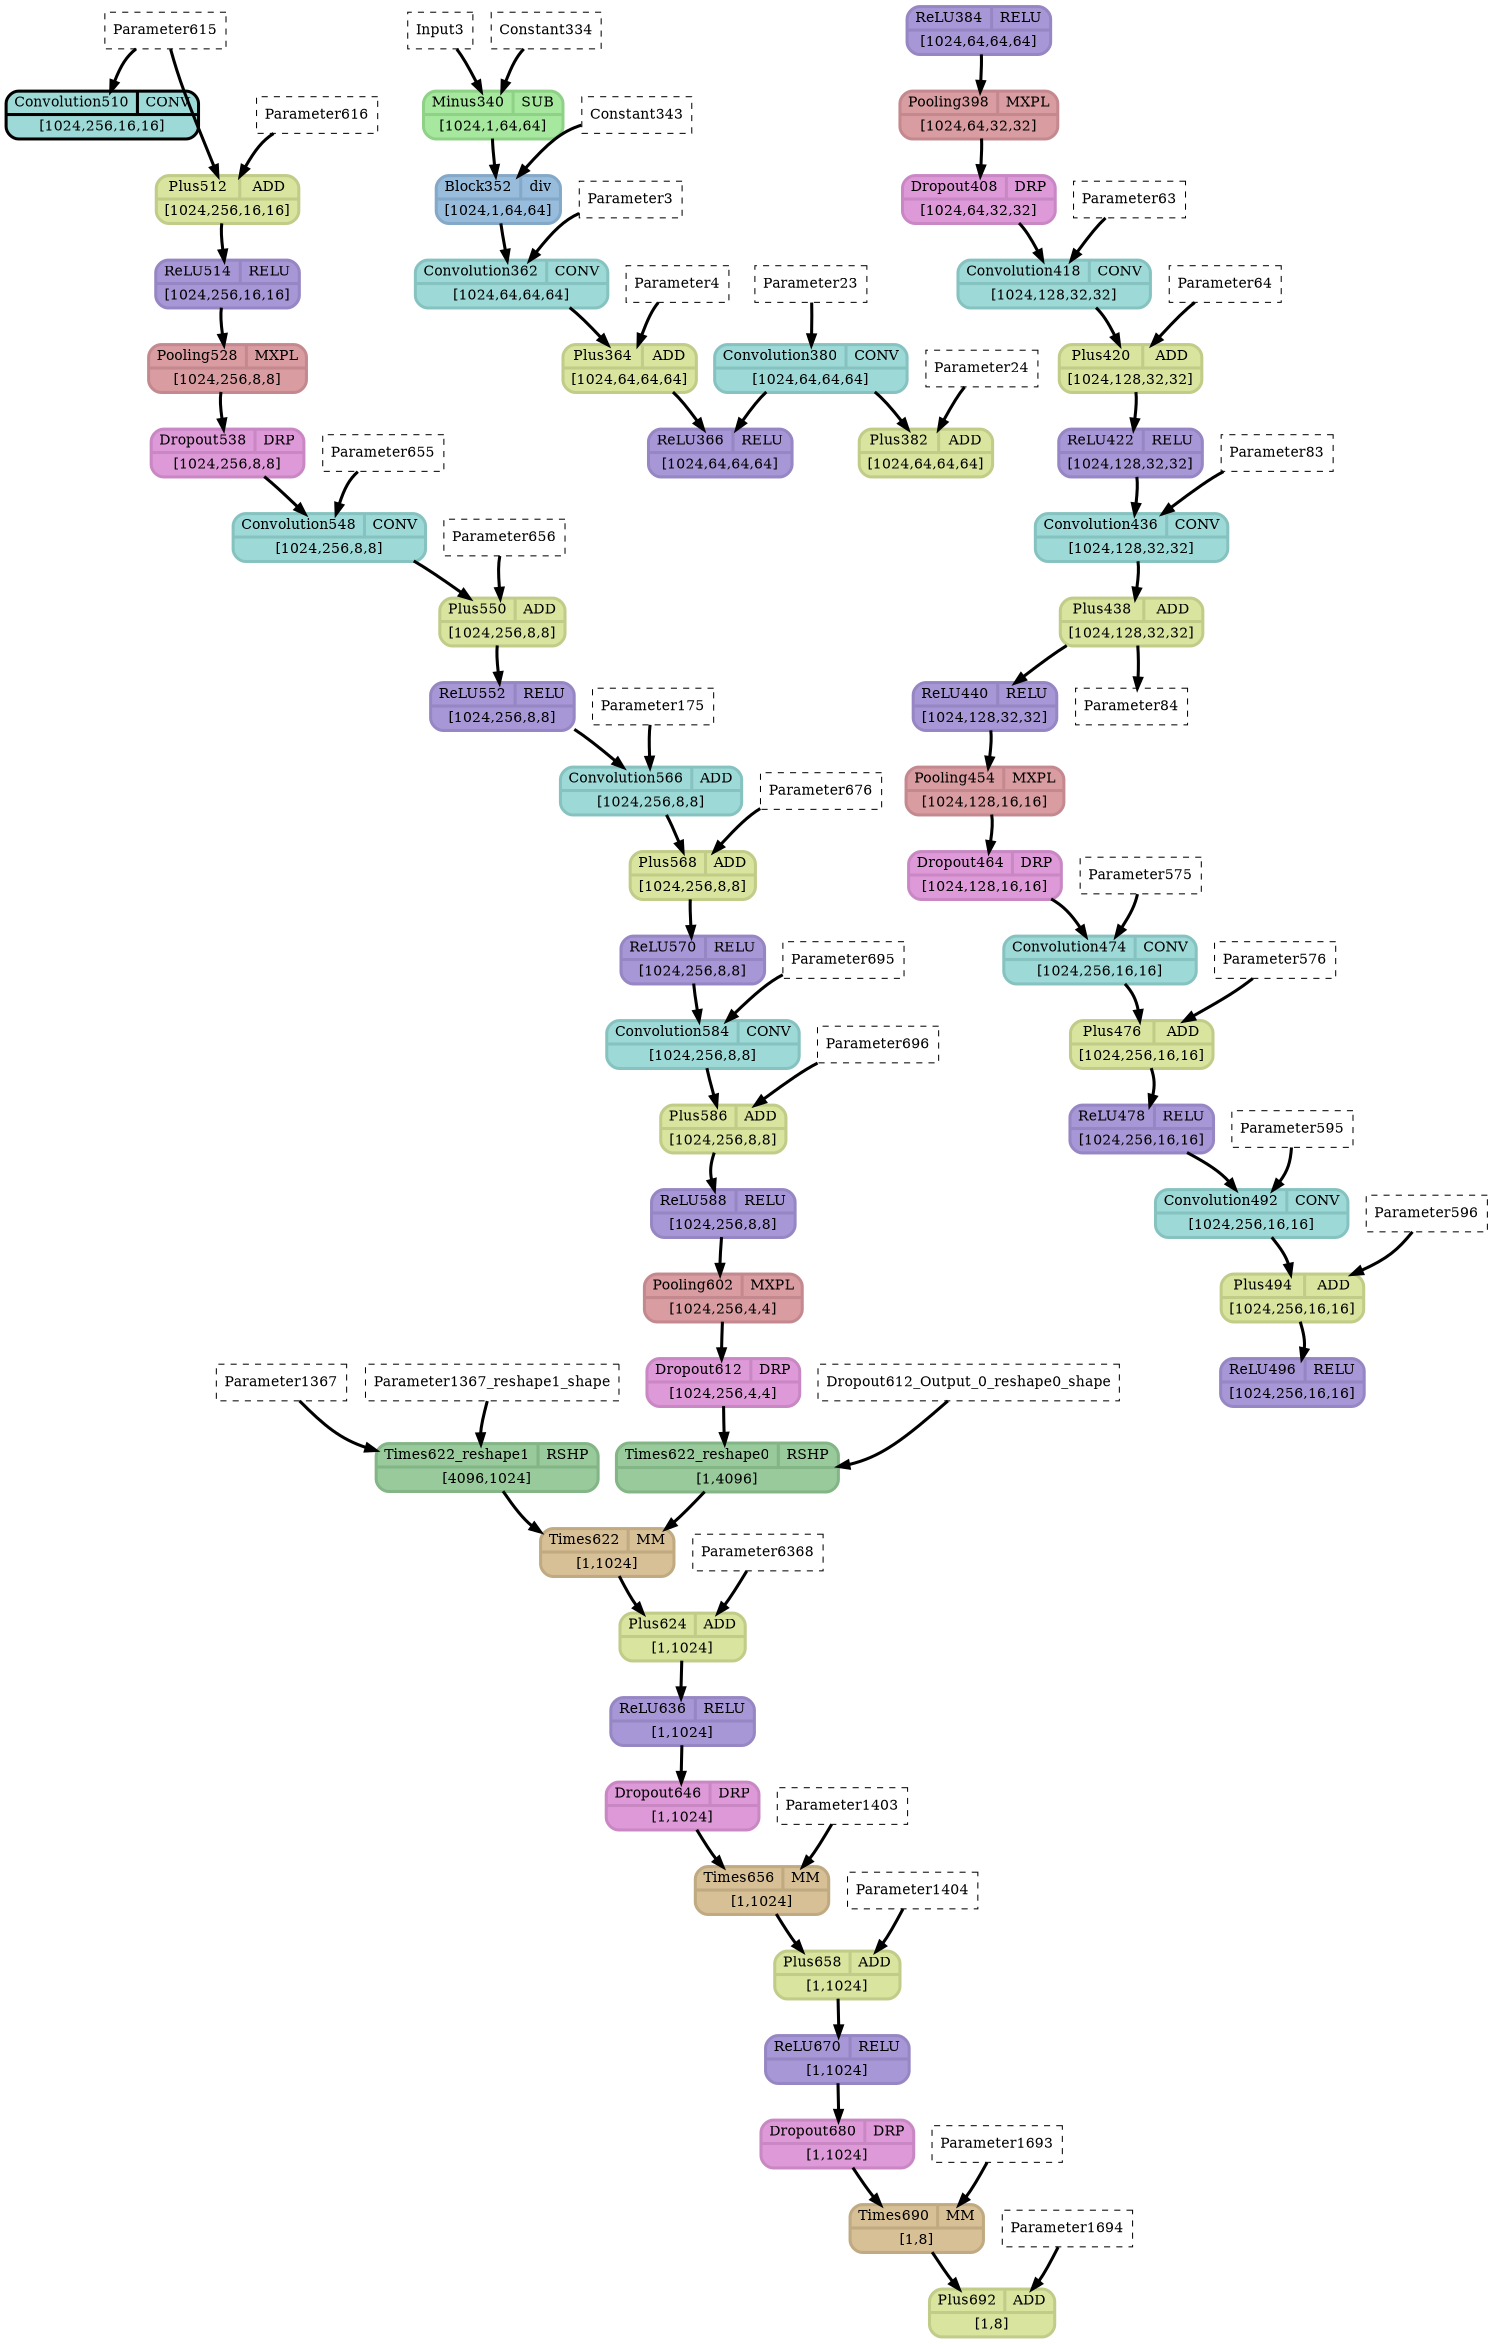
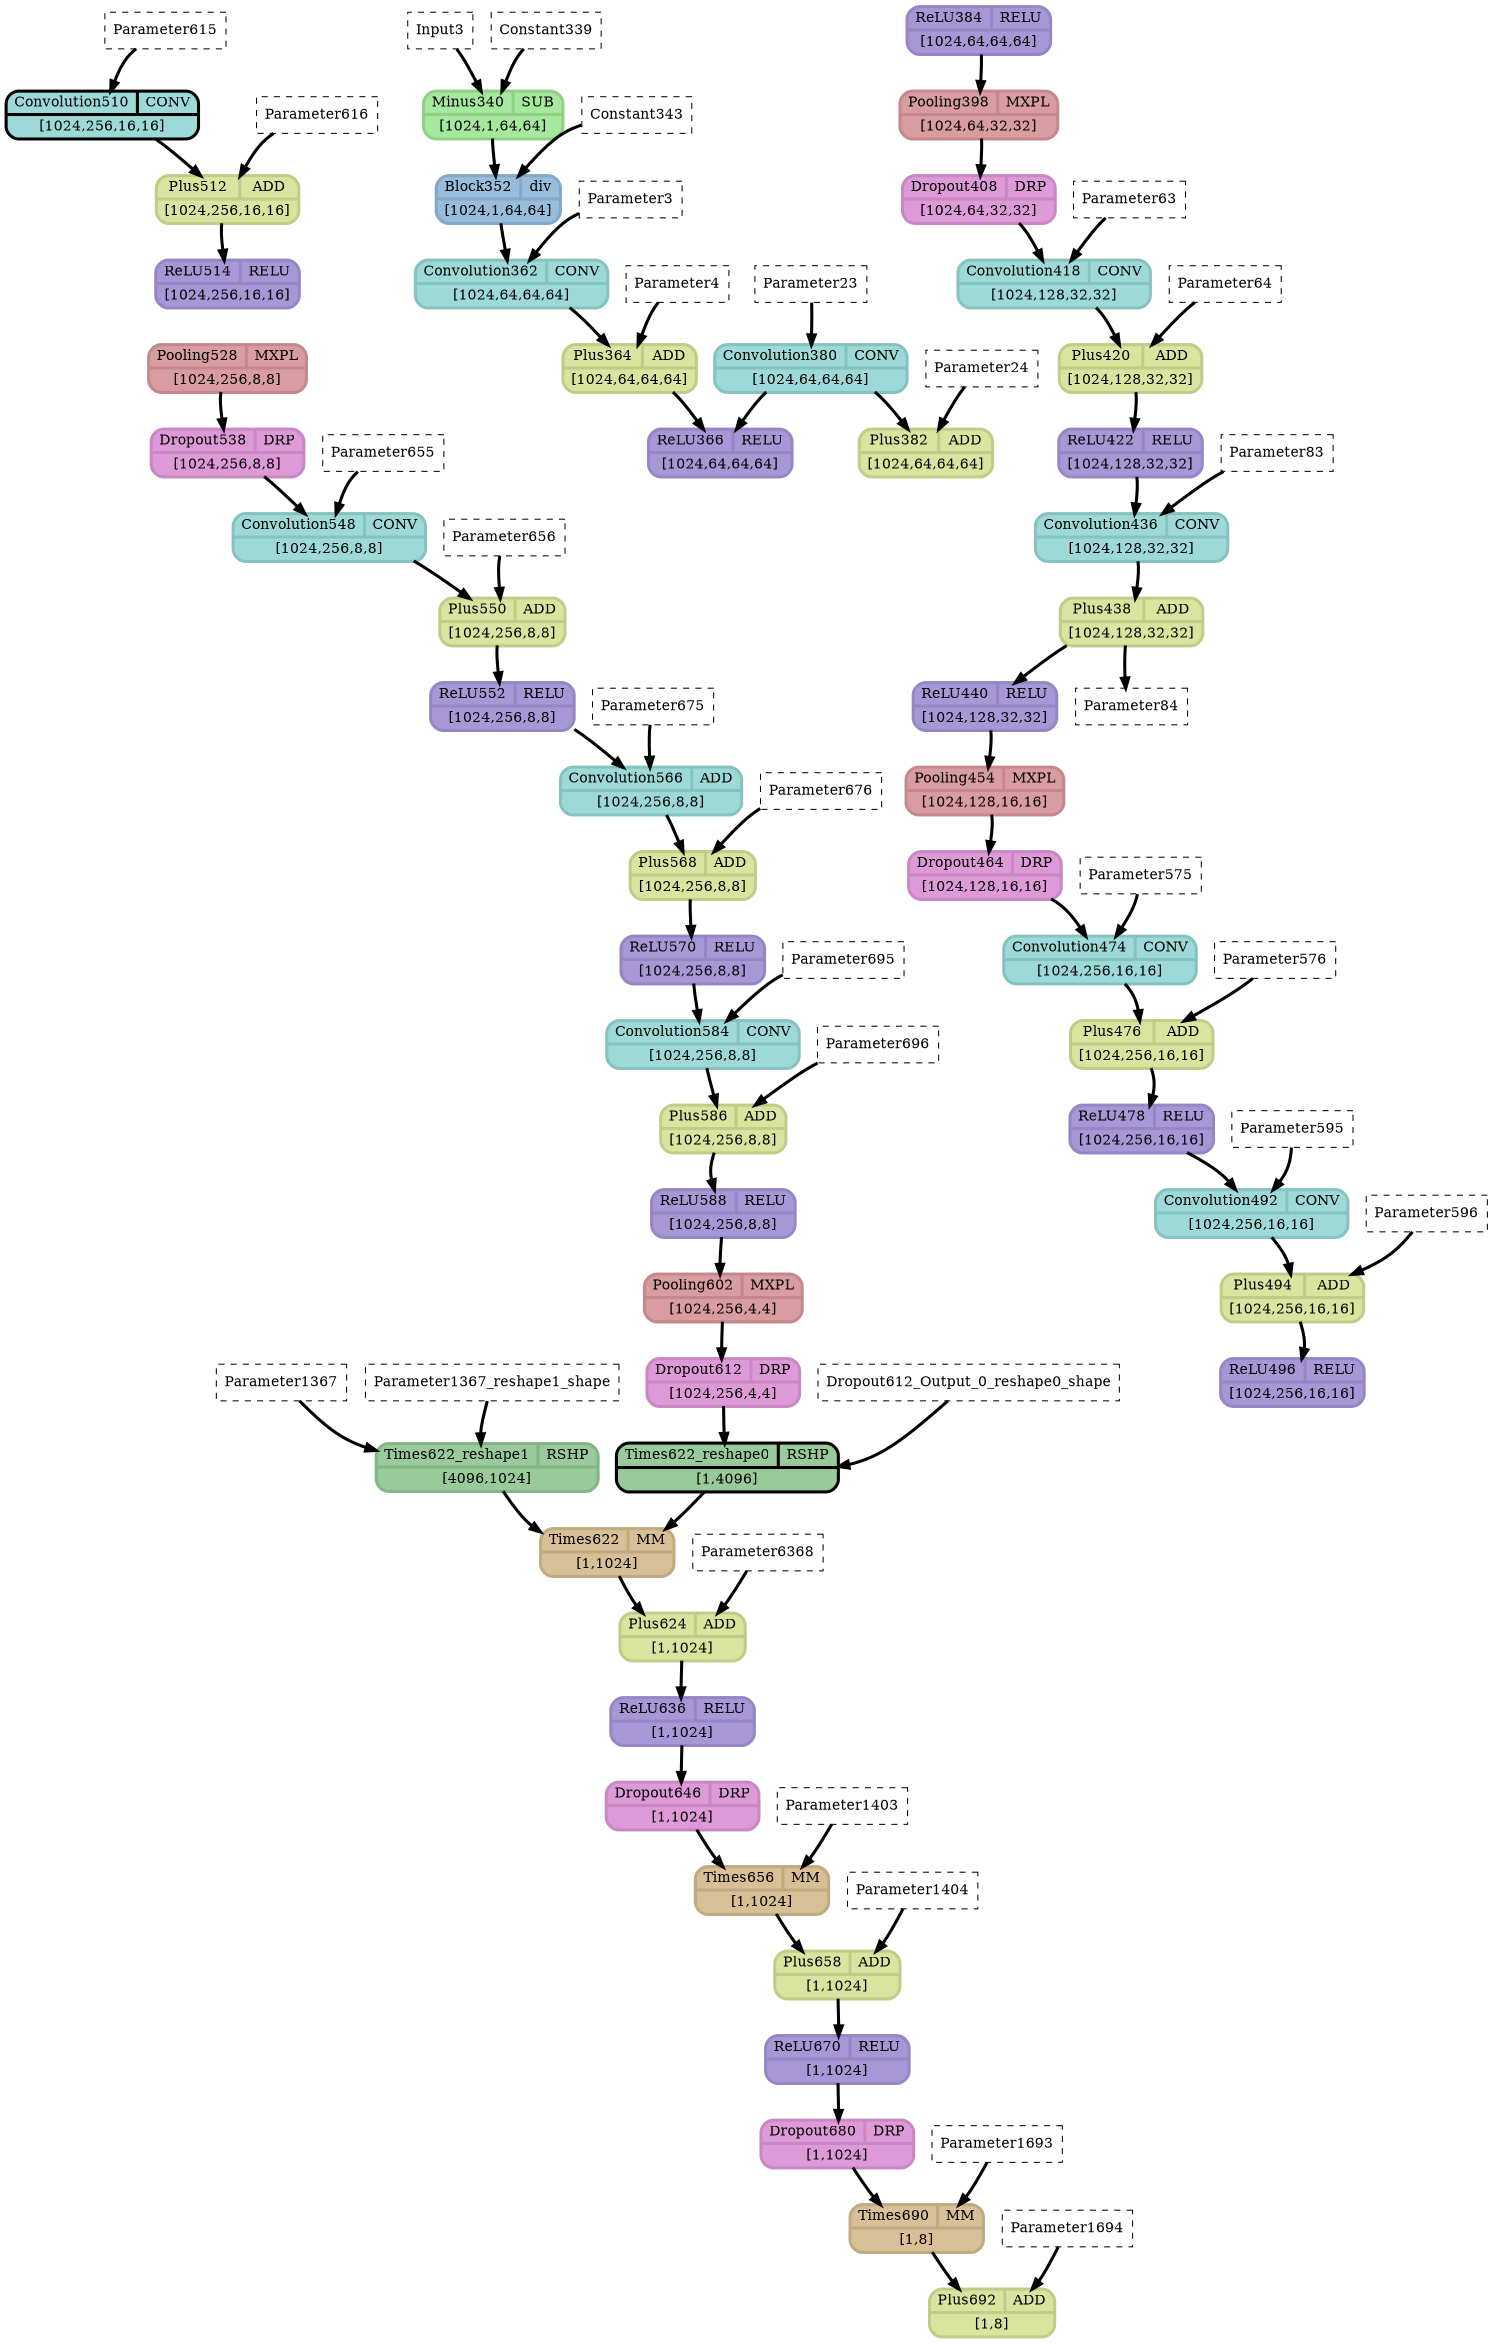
node "Constant334": label "Constant334" -> "Constant339"
edge "Parameter615" -> "Plus512": now "Convolution510" -> "Plus512"
edge "ReLU514" -> "Pooling528": removed
edge "Plus438" -> "Parameter84": reversed
node "Parameter175": label "Parameter175" -> "Parameter675"
node "Times622_reshape0": color #83b587 -> black
